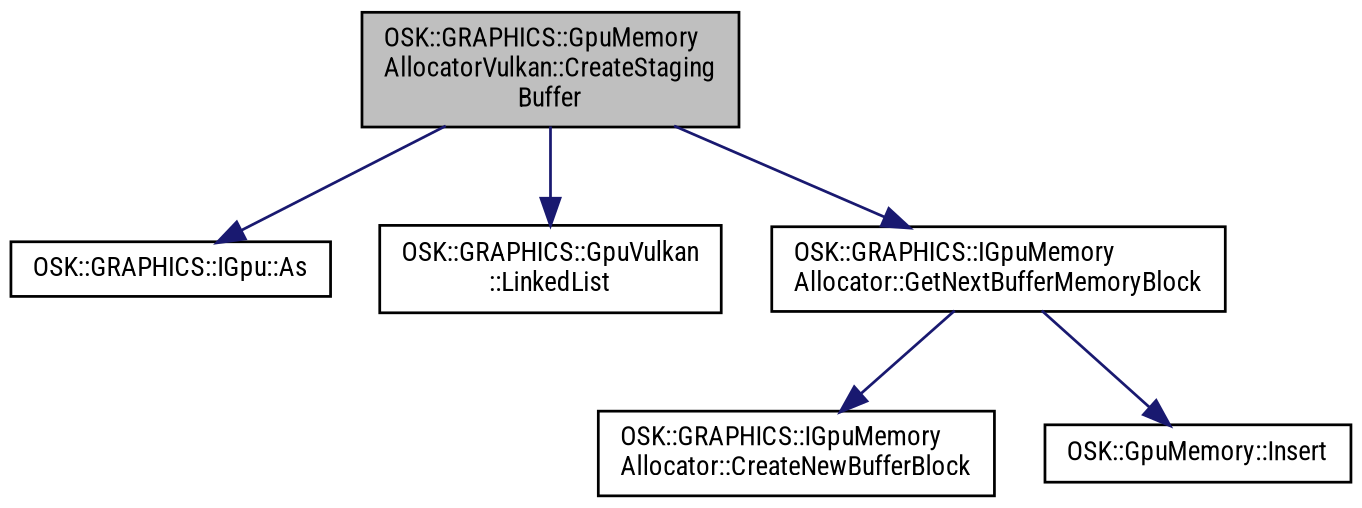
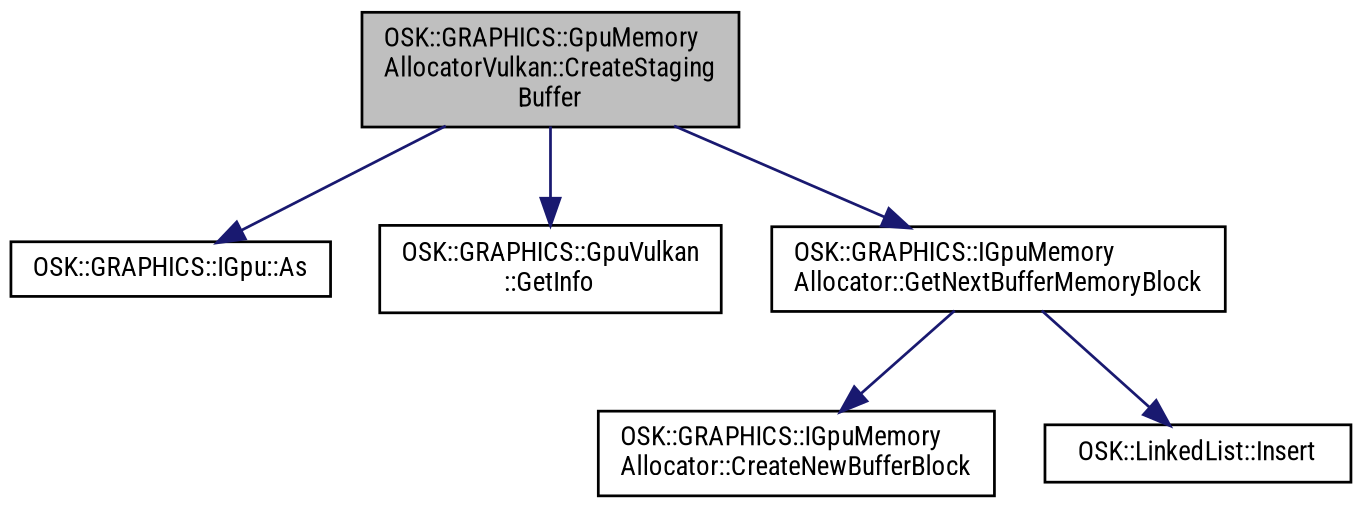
node "OSK::GRAPHICS::GpuVulkan ::LinkedList": label "OSK::GRAPHICS::GpuVulkan ::LinkedList" -> "OSK::GRAPHICS::GpuVulkan ::GetInfo"
node "OSK::GpuMemory::Insert": label "OSK::GpuMemory::Insert" -> "OSK::LinkedList::Insert"
